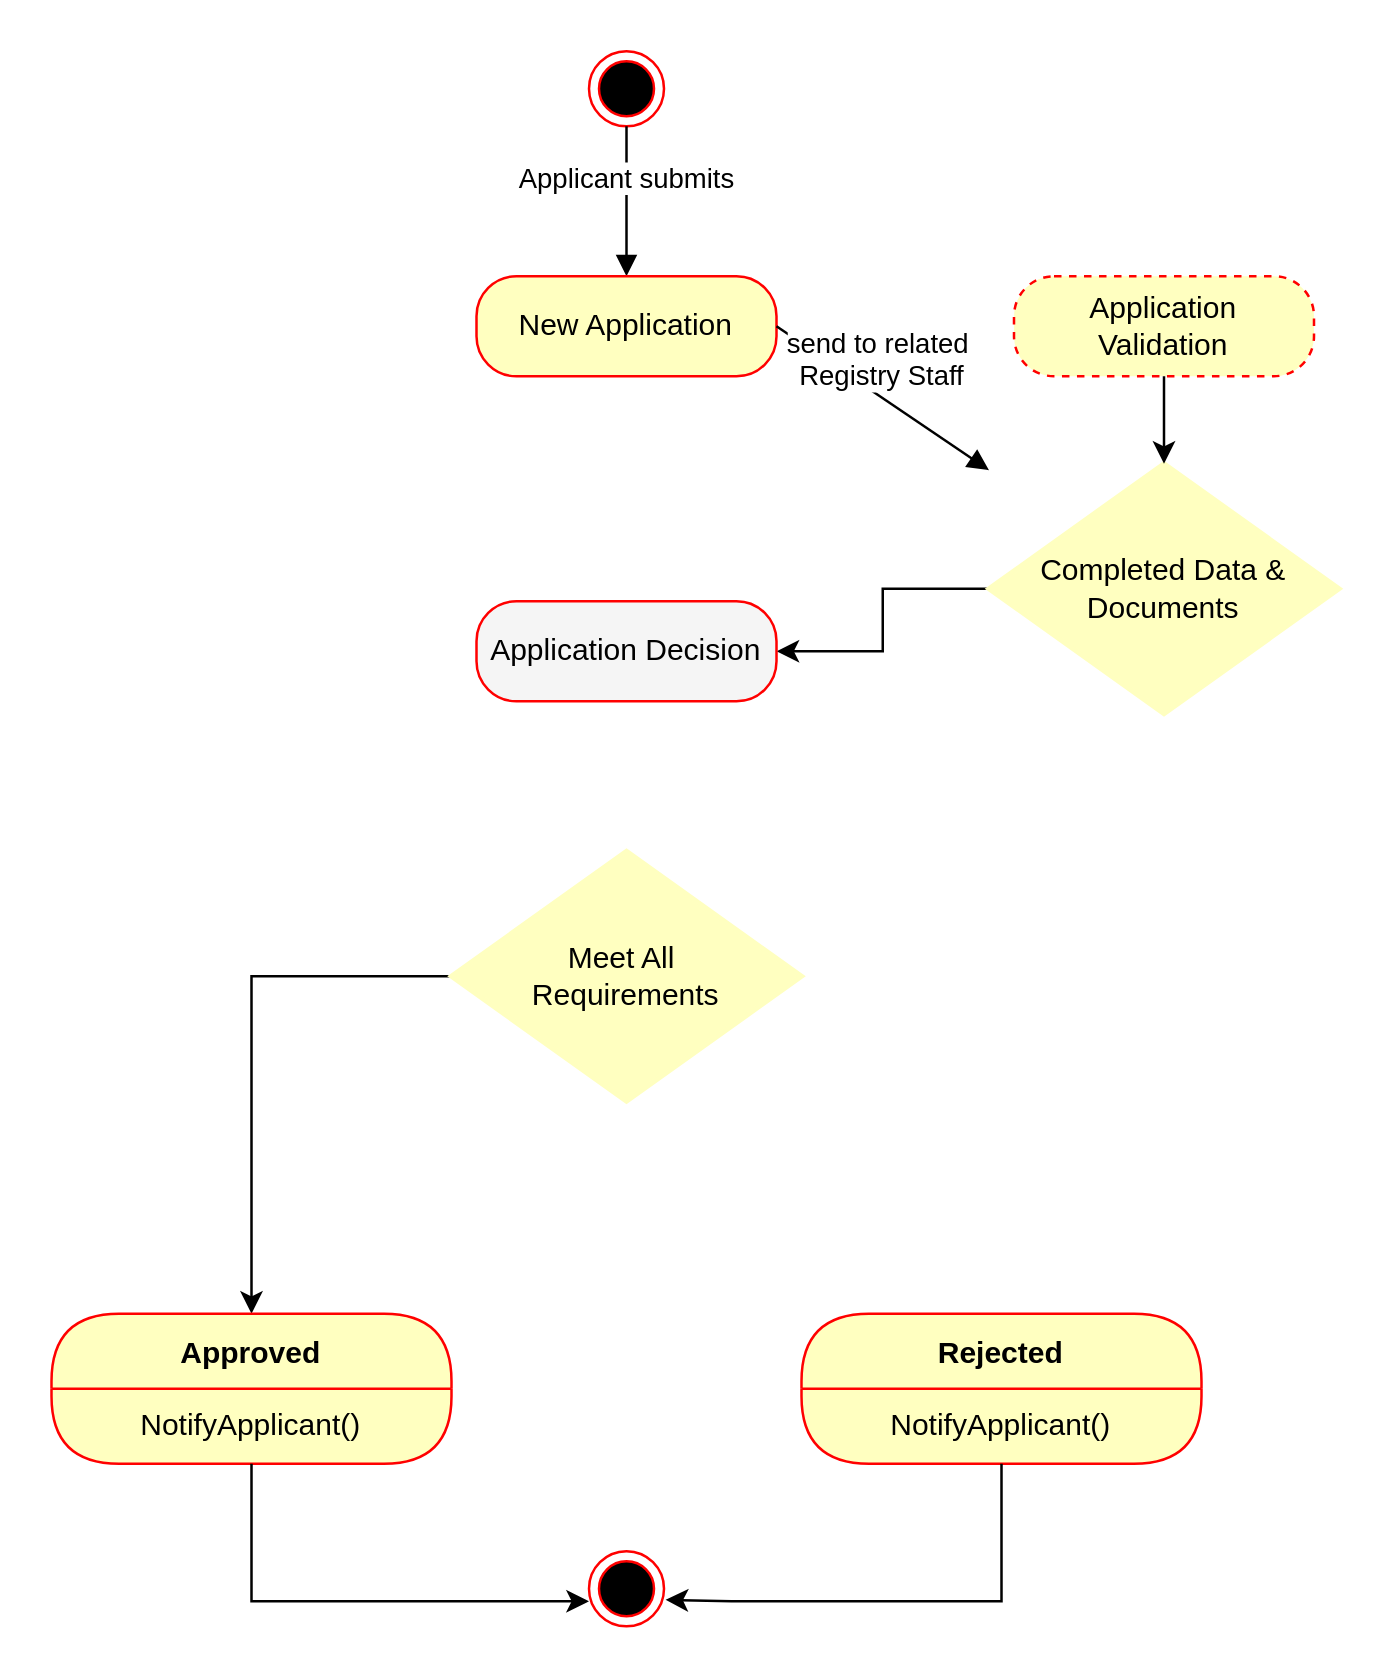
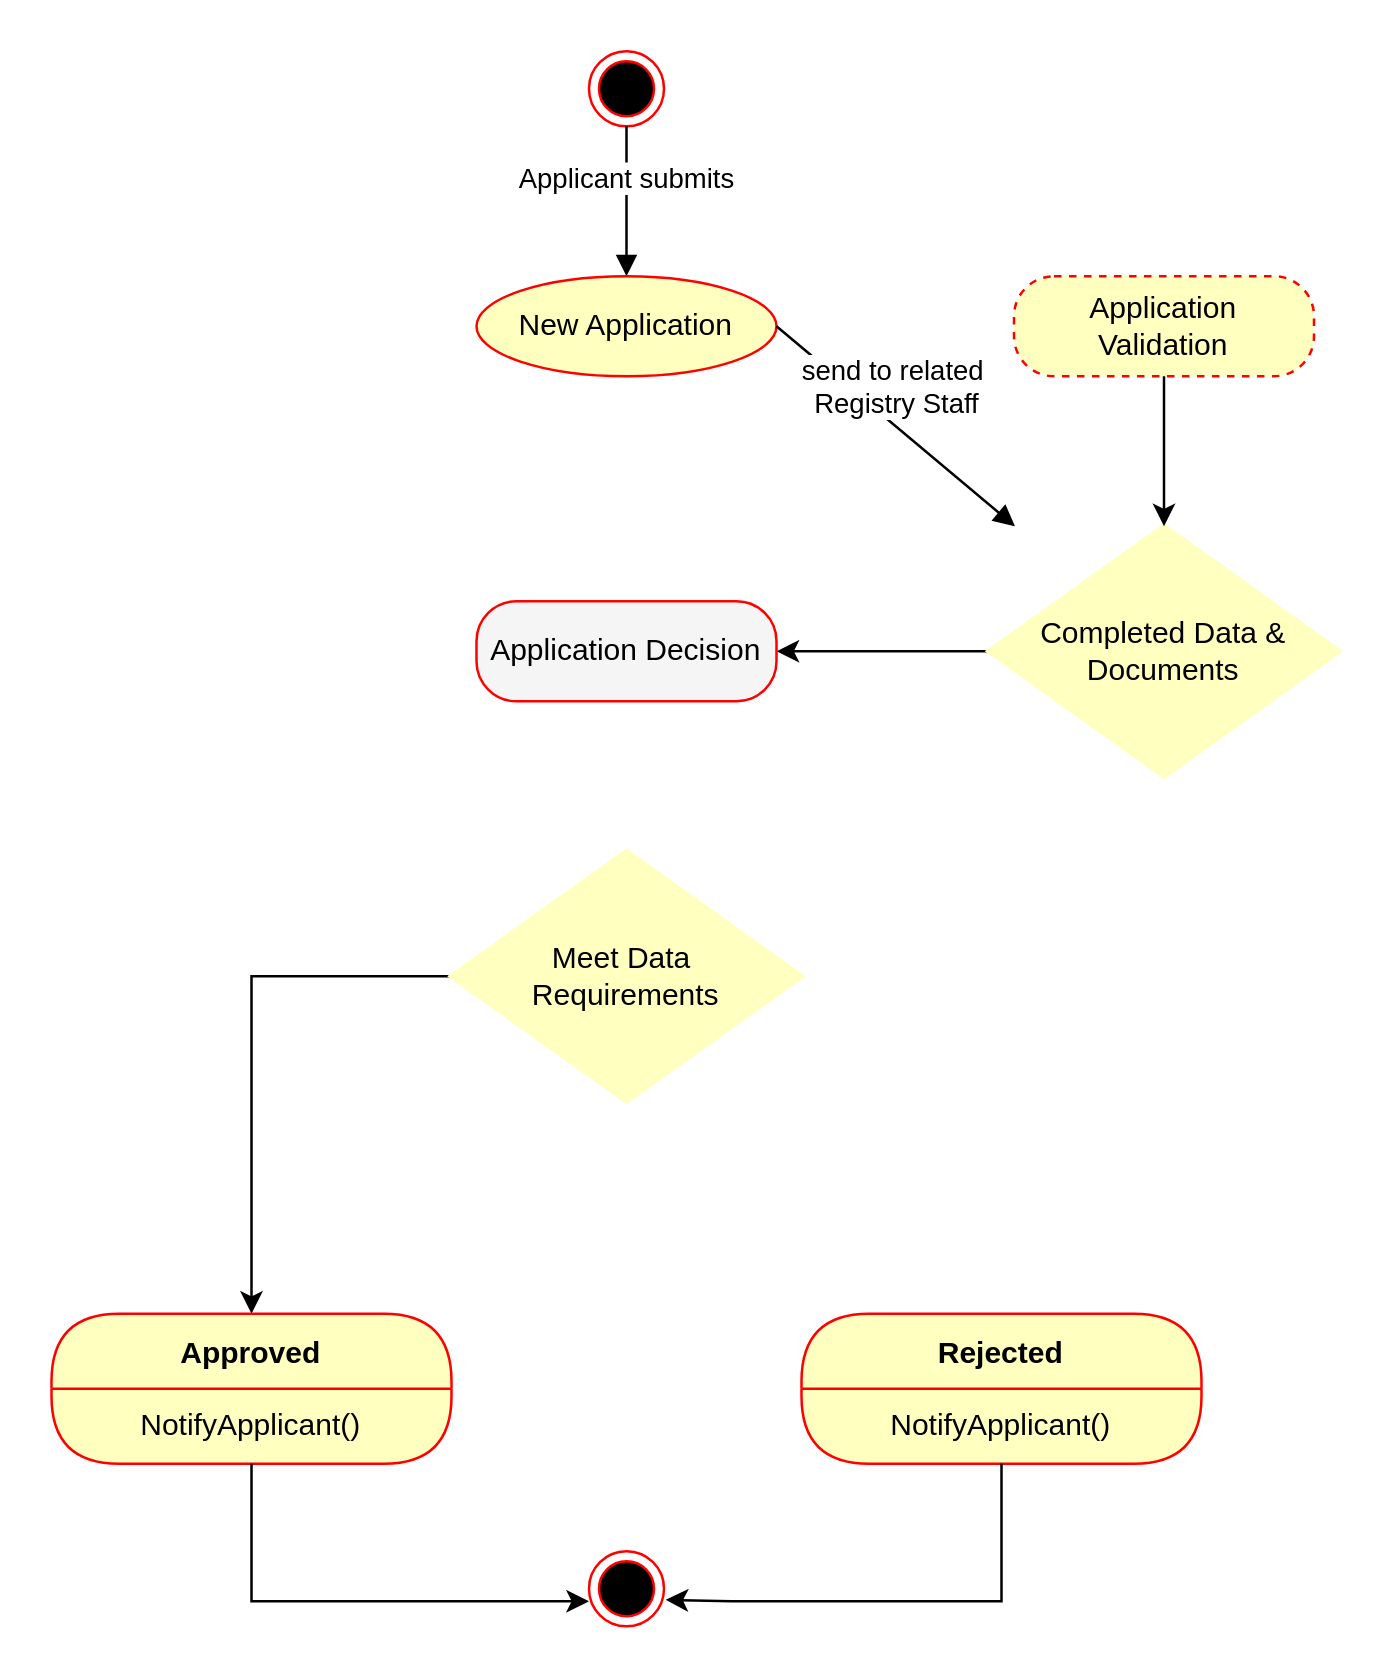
node "New Application": shape rounded rectangle -> ellipse
node "Completed Data & Documents": moved (1164, 589) -> (1164, 651)
node "Meet All Requirements": label "Meet All Requirements" -> "Meet Data Requirements"
